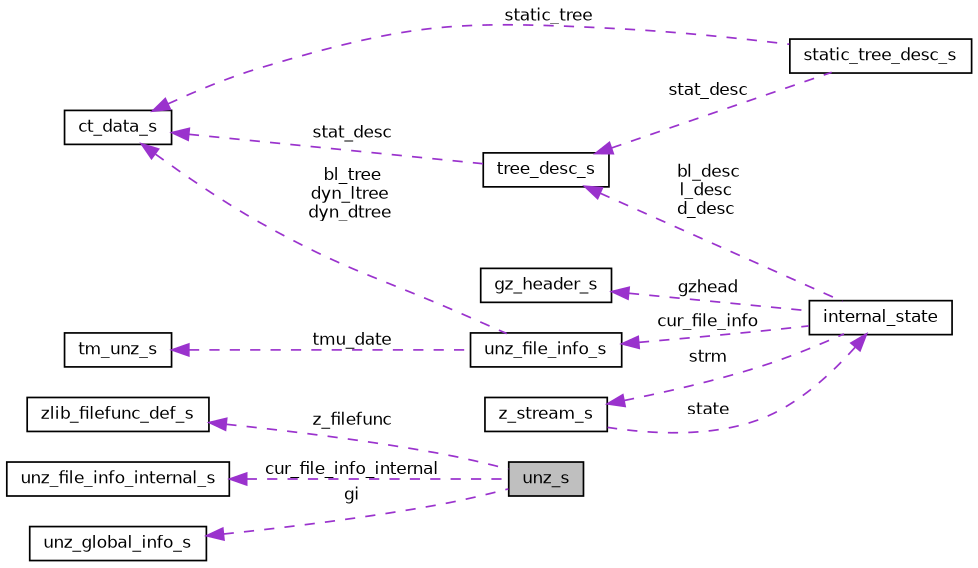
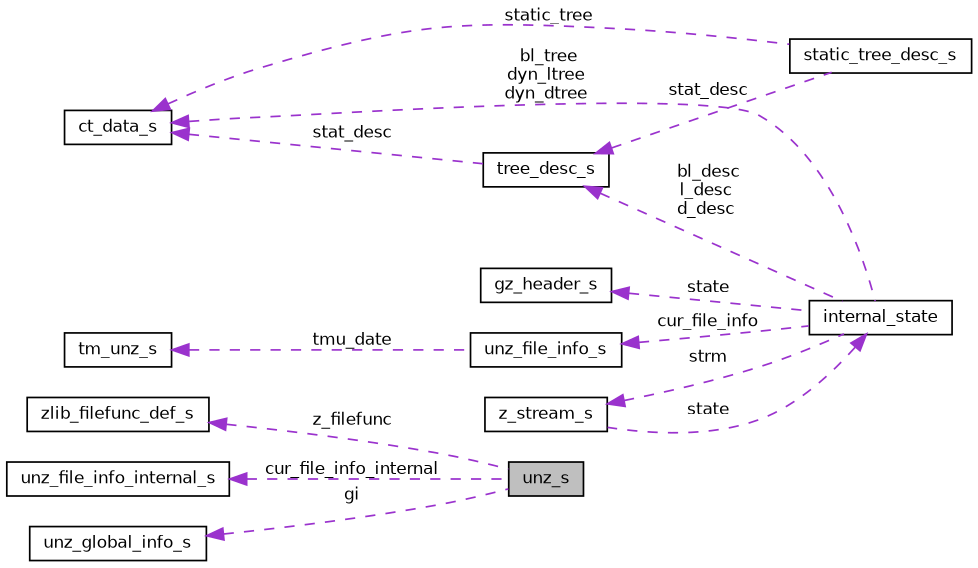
edge "unz_file_info_s" -> "ct_data_s": now "internal_state" -> "ct_data_s"
edge "internal_state" -> "gz_header_s": label " gzhead" -> " state"
